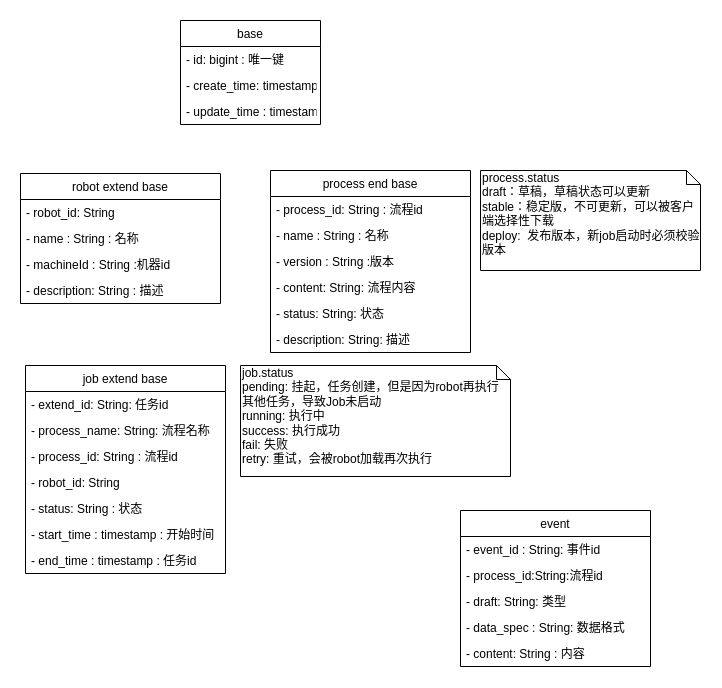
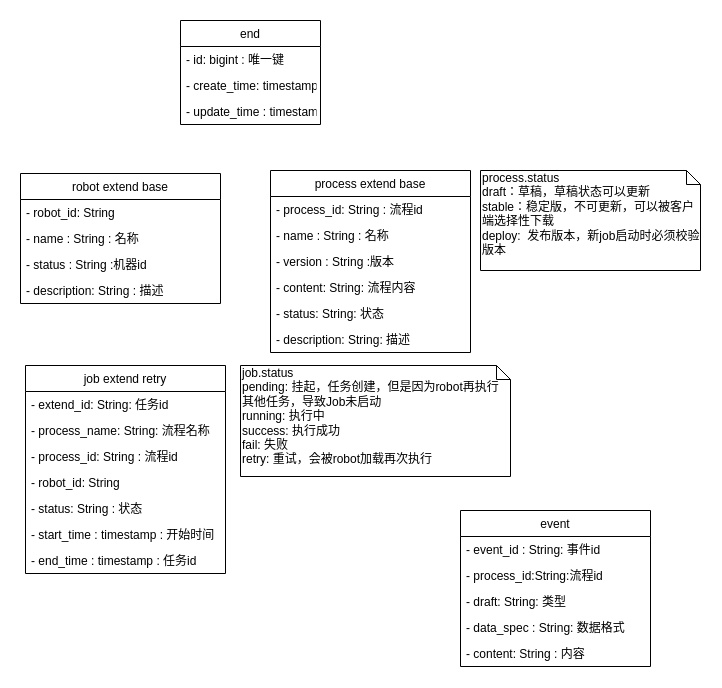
node "base": label "base" -> "end"
node "process end base": label "process end base" -> "process extend base"
node "- machineId : String :机器id": label "- machineId : String :机器id" -> "- status : String :机器id"
node "job extend base": label "job extend base" -> "job extend retry"
